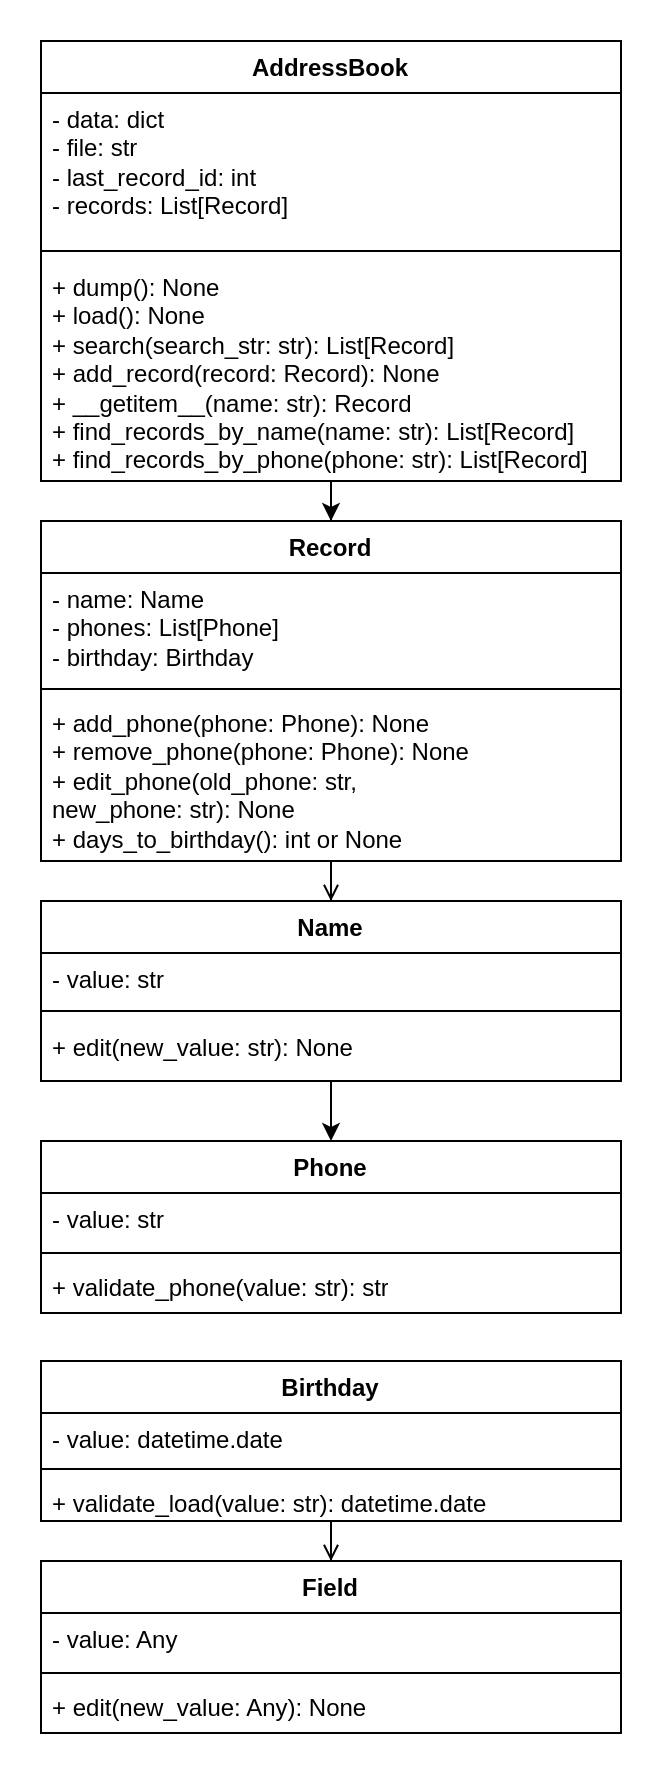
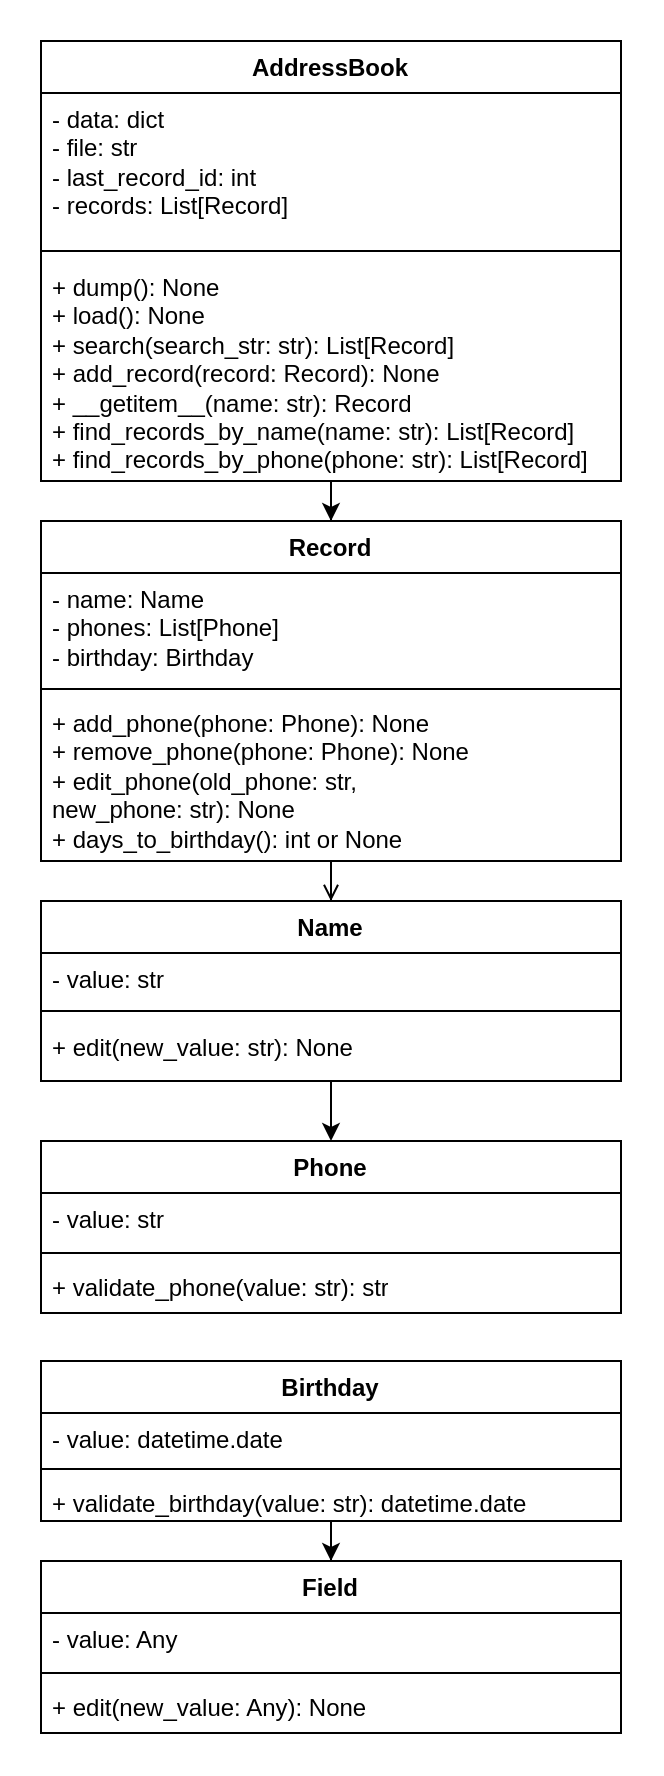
node "+ validate_load(value: str): datetime.date": label "+ validate_load(value: str): datetime.date" -> "+ validate_birthday(value: str): datetime.date"
edge "Birthday" -> "Field": arrowhead open -> classic
